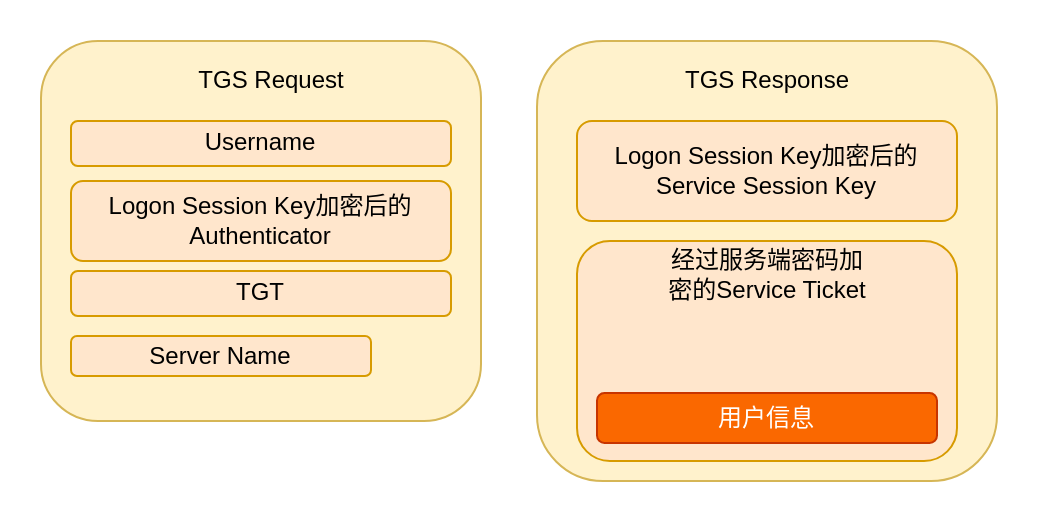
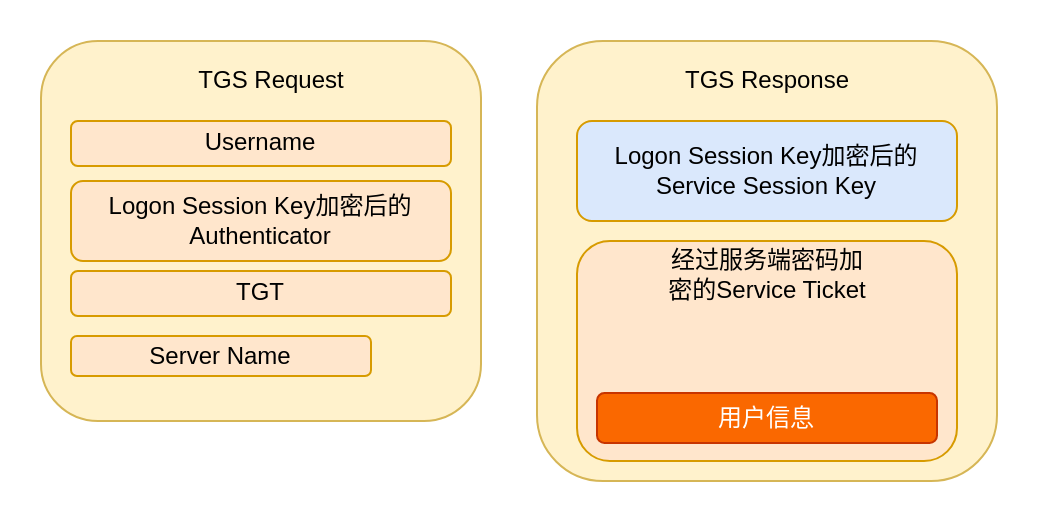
node "Logon Session Key加密后的Service Session Key": fillcolor #ffe6cc -> #dae8fc
